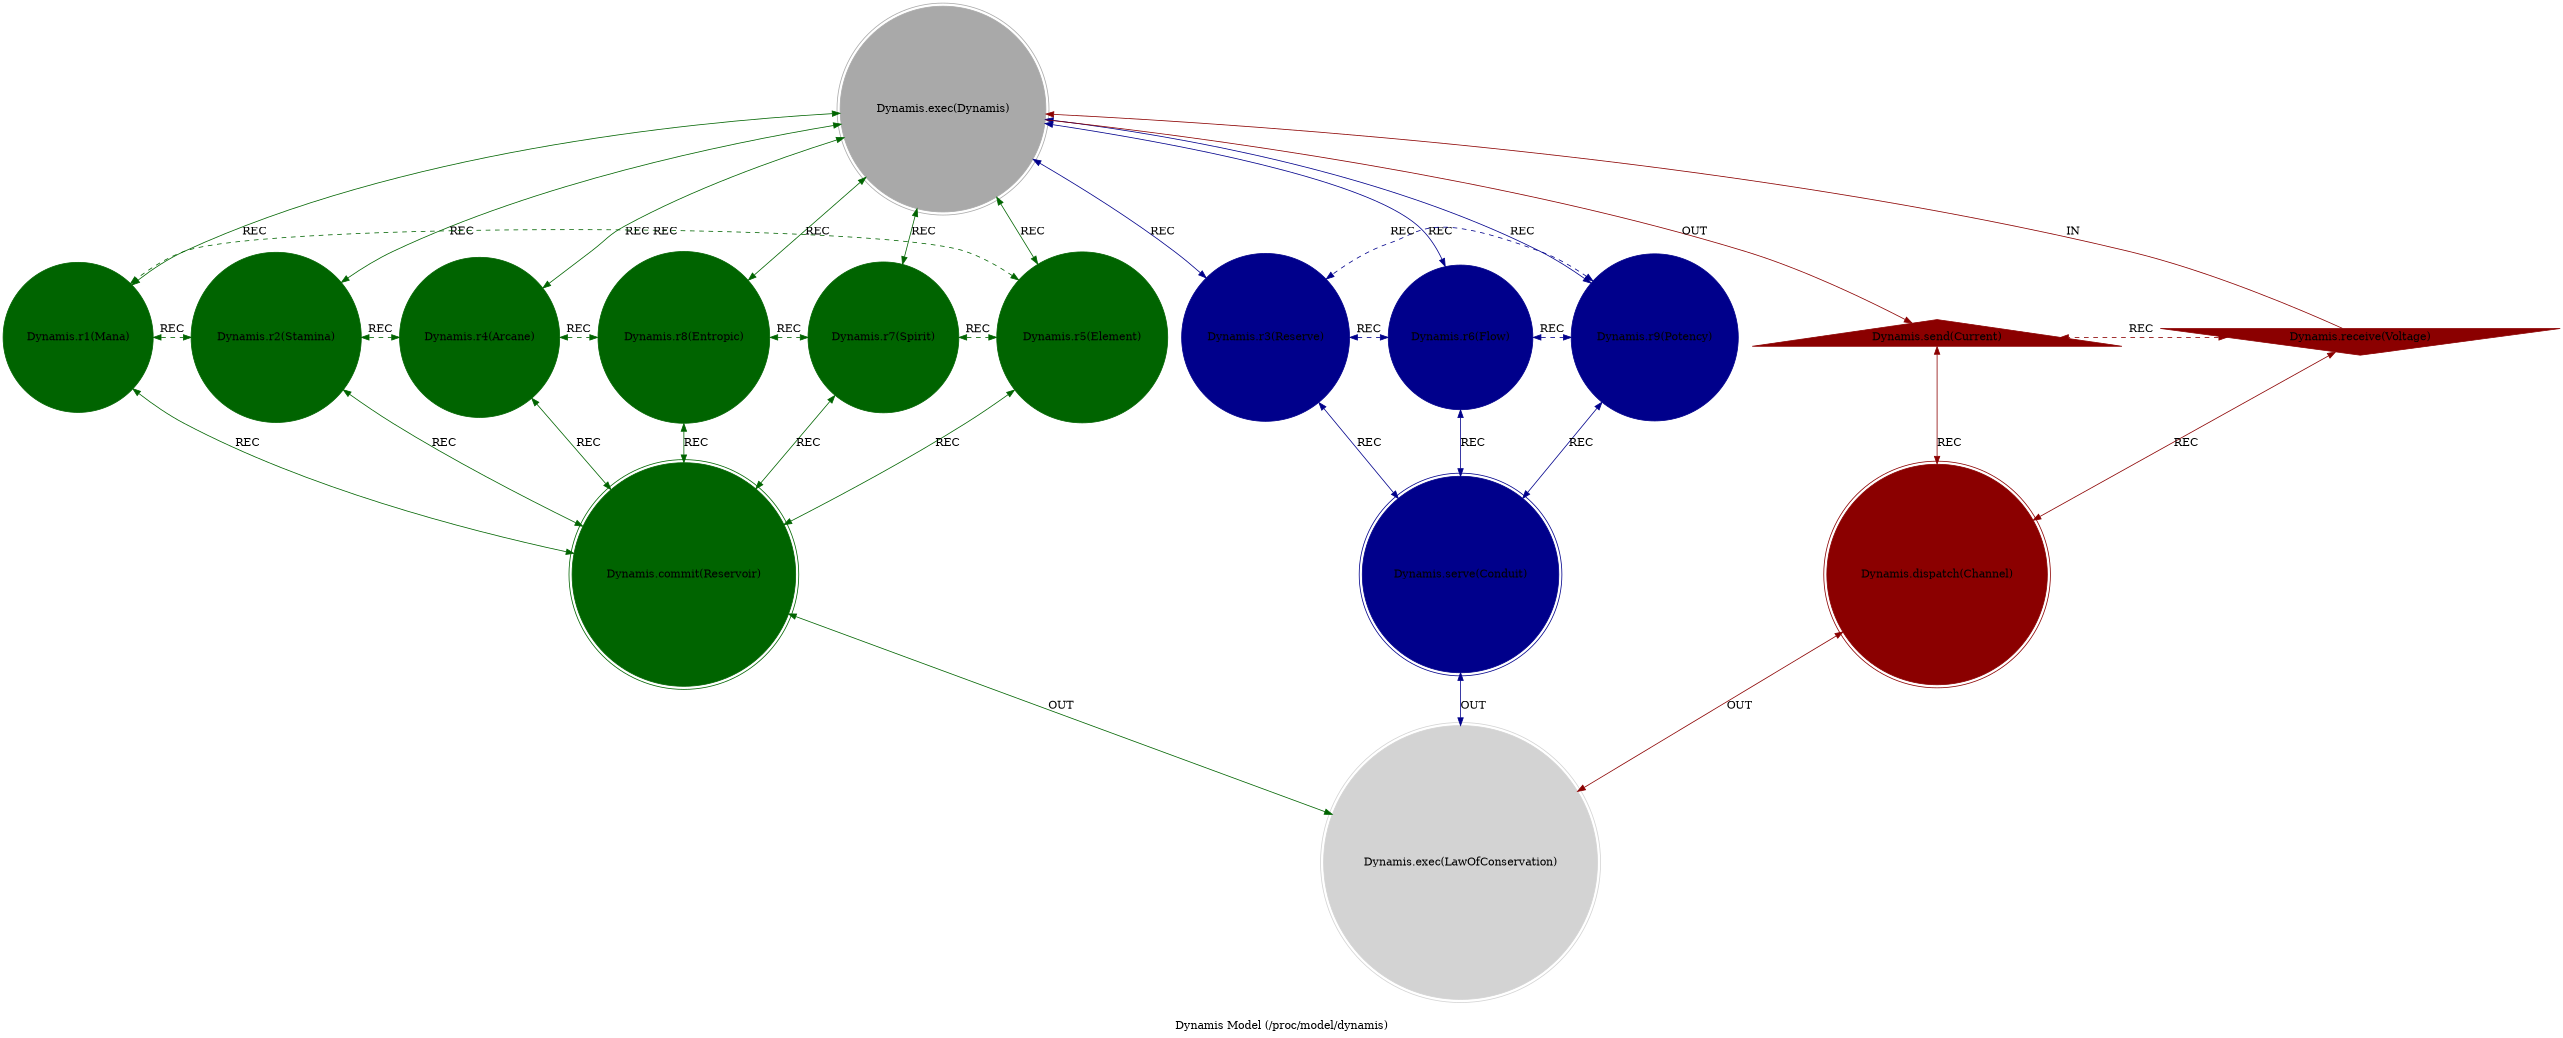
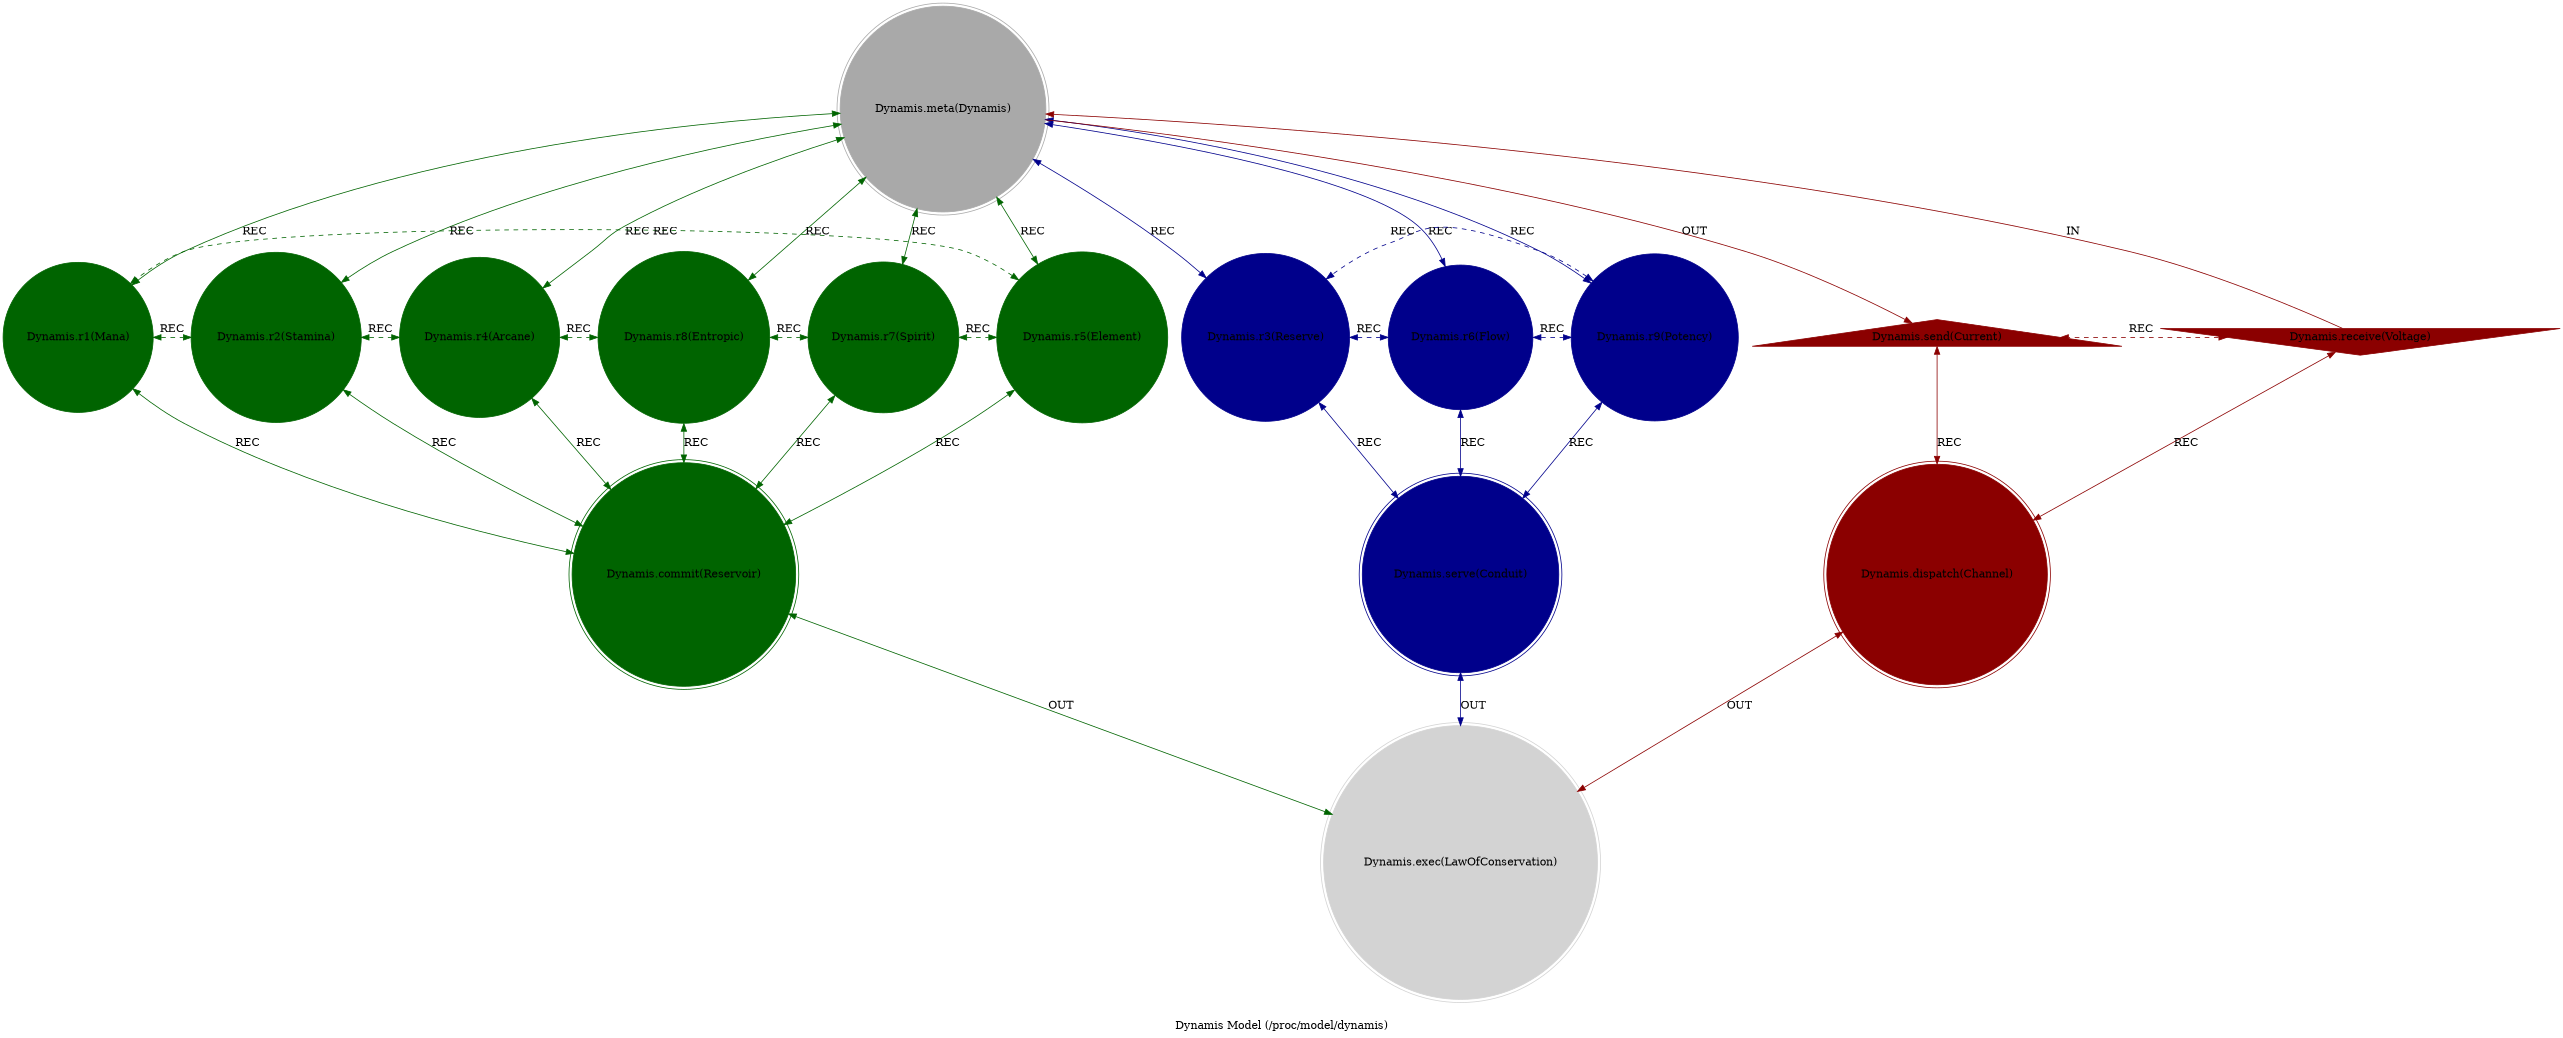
node "Dynamis.exec(Dynamis)": label "Dynamis.exec(Dynamis)" -> "Dynamis.meta(Dynamis)"
